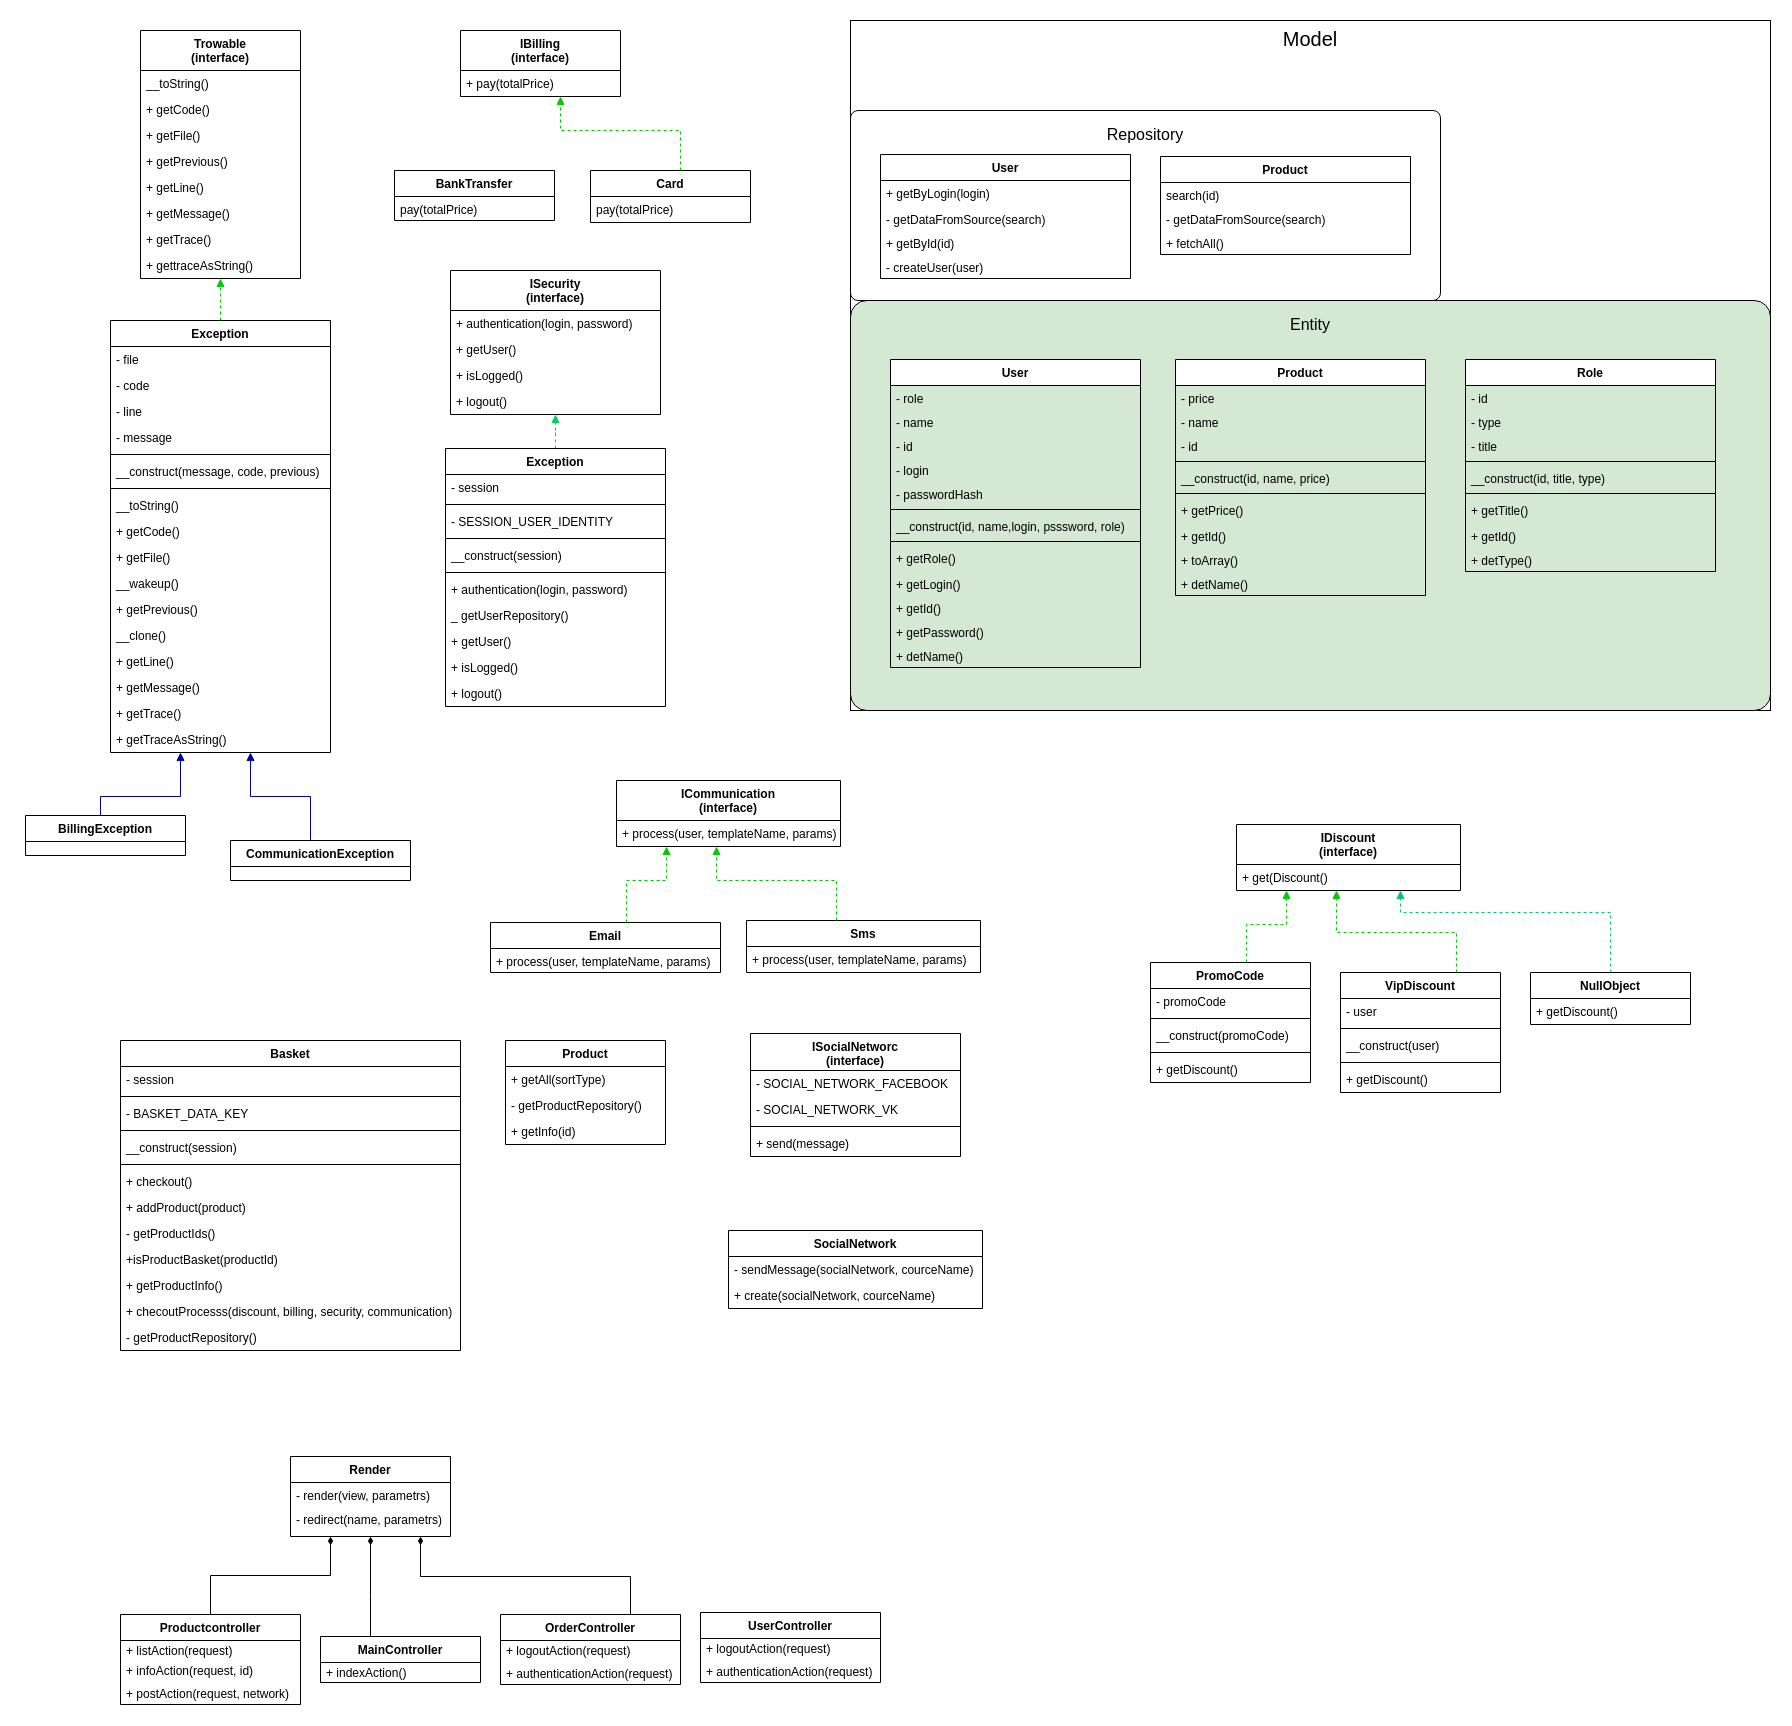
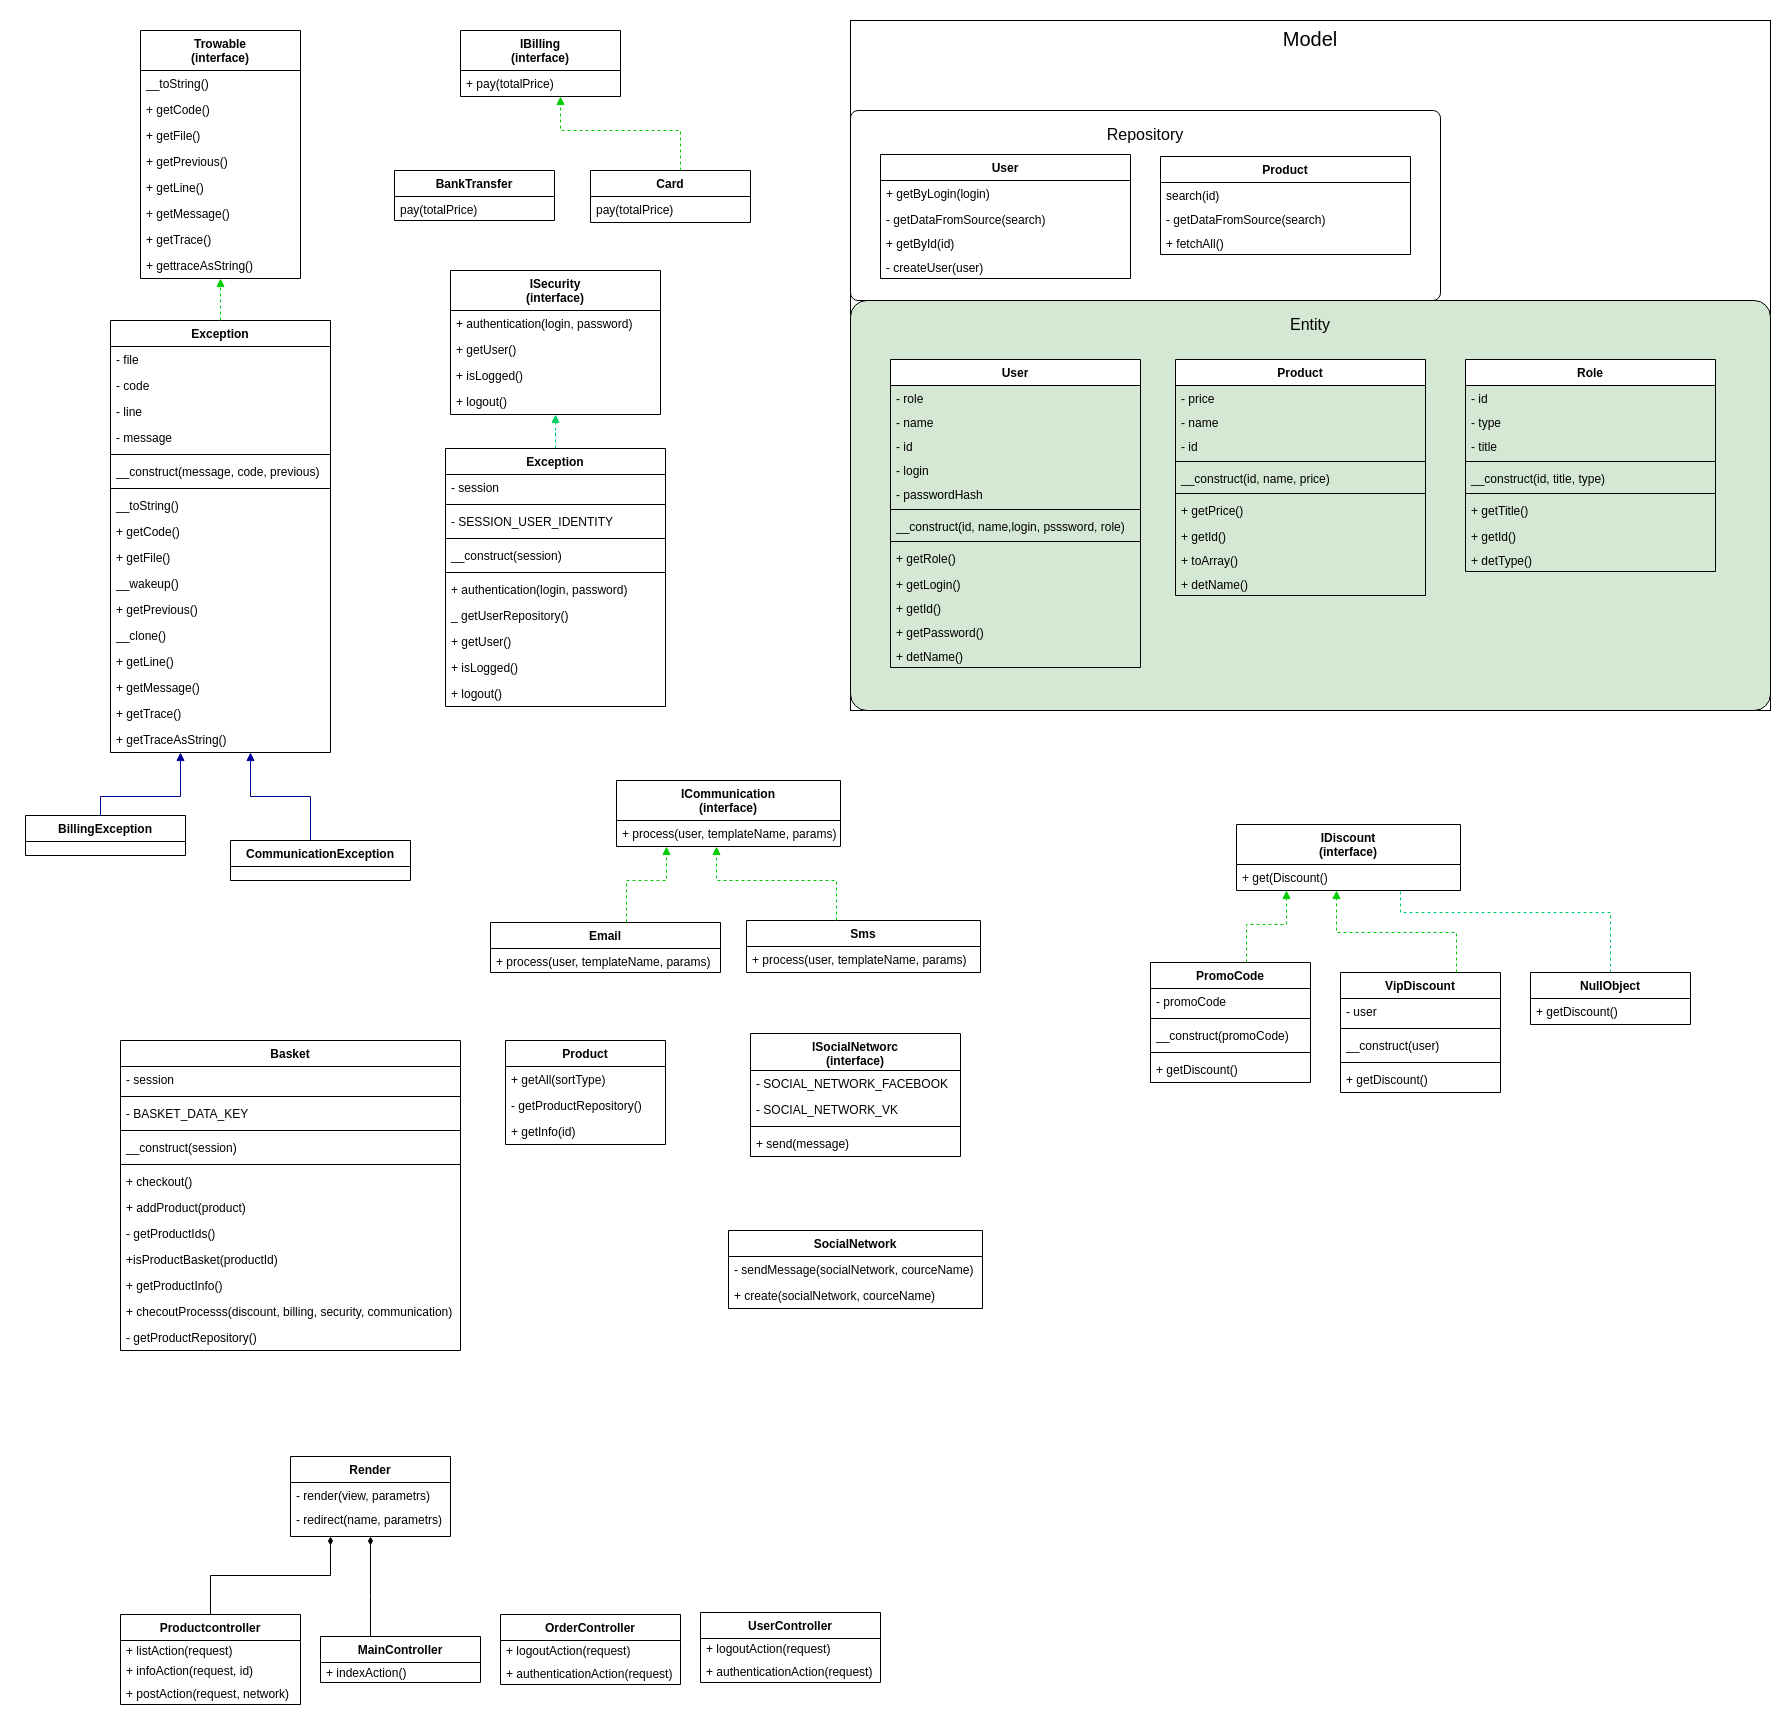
edge "NullObject" -> "IDiscount (interface)": arrowhead block -> none
edge "OrderController" -> "Render": removed
